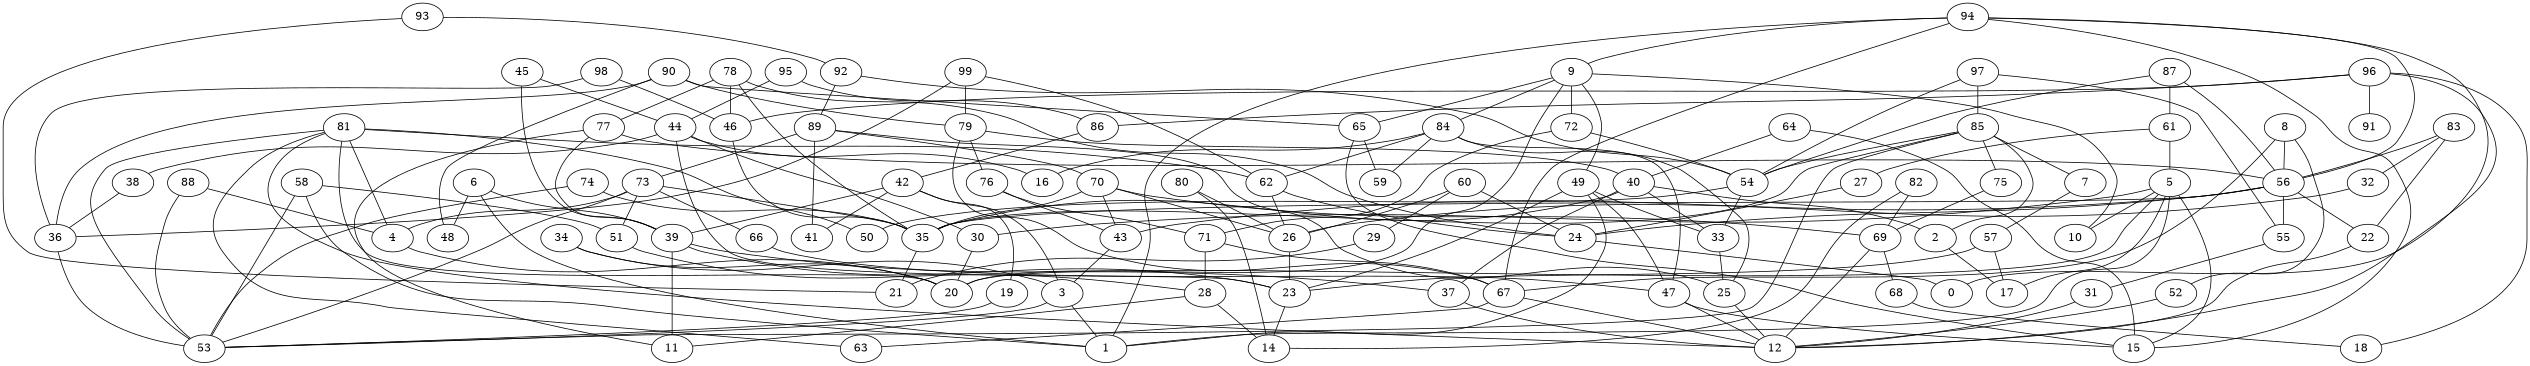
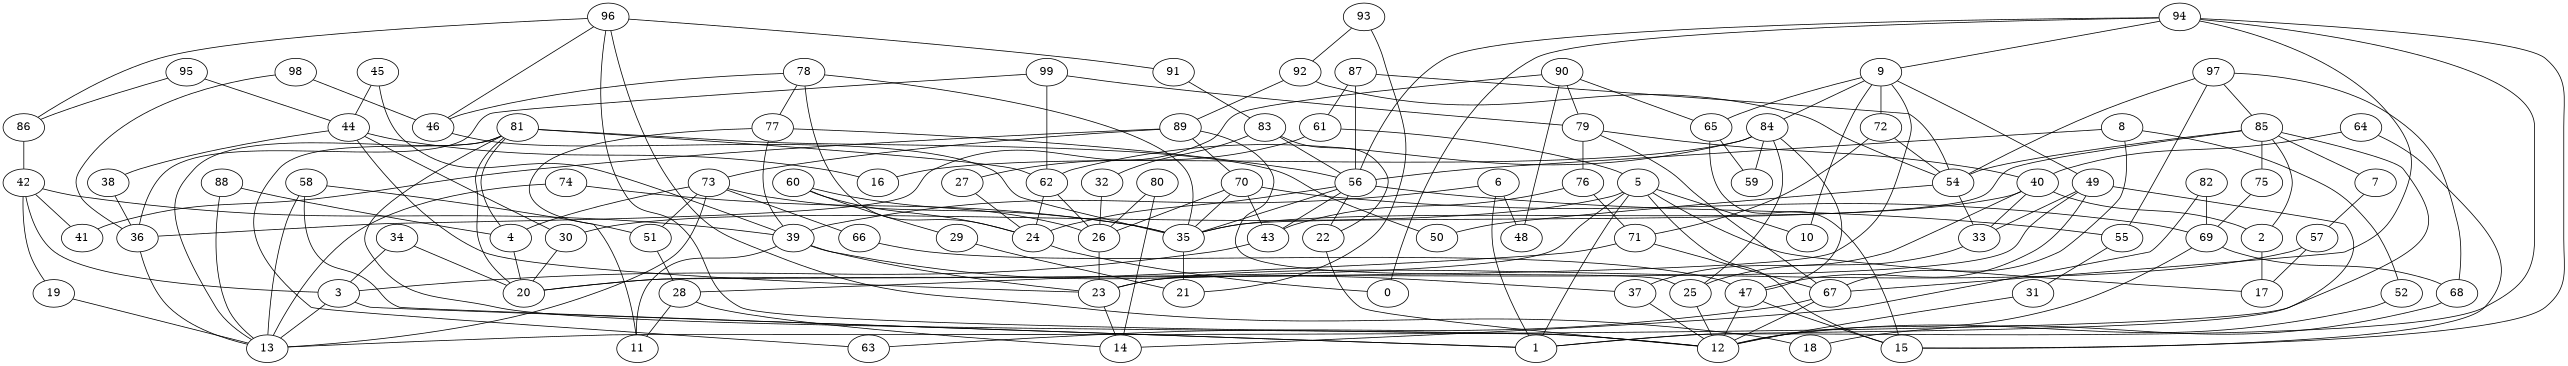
edge "91" -- "83": added
edge "97" -- "68": added
node "53": label "53" -> "13"
